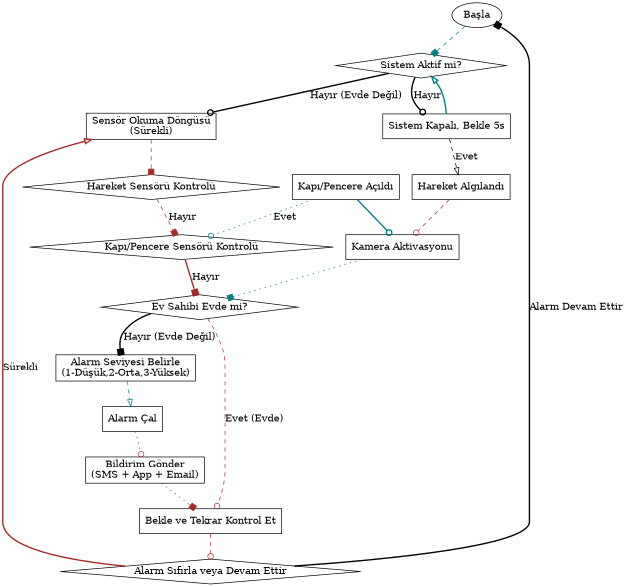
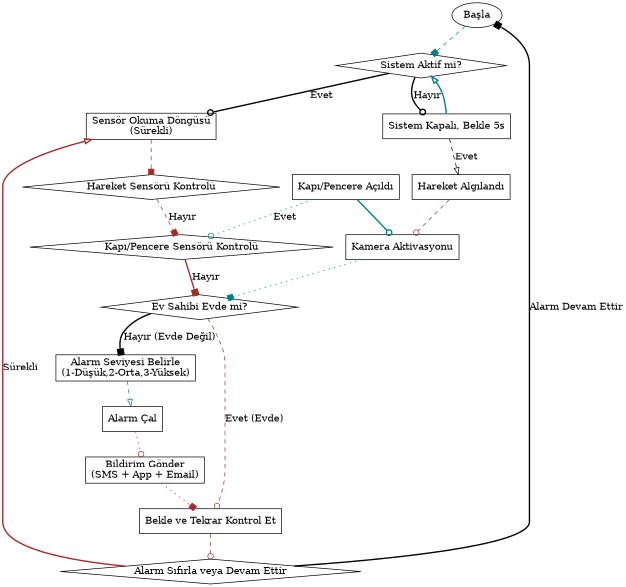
edge "Sistem Aktif mi?" -> "Sensör Okuma Döngüsü (Sürekli)": label "Hayır (Evde Değil)" -> "Evet"
